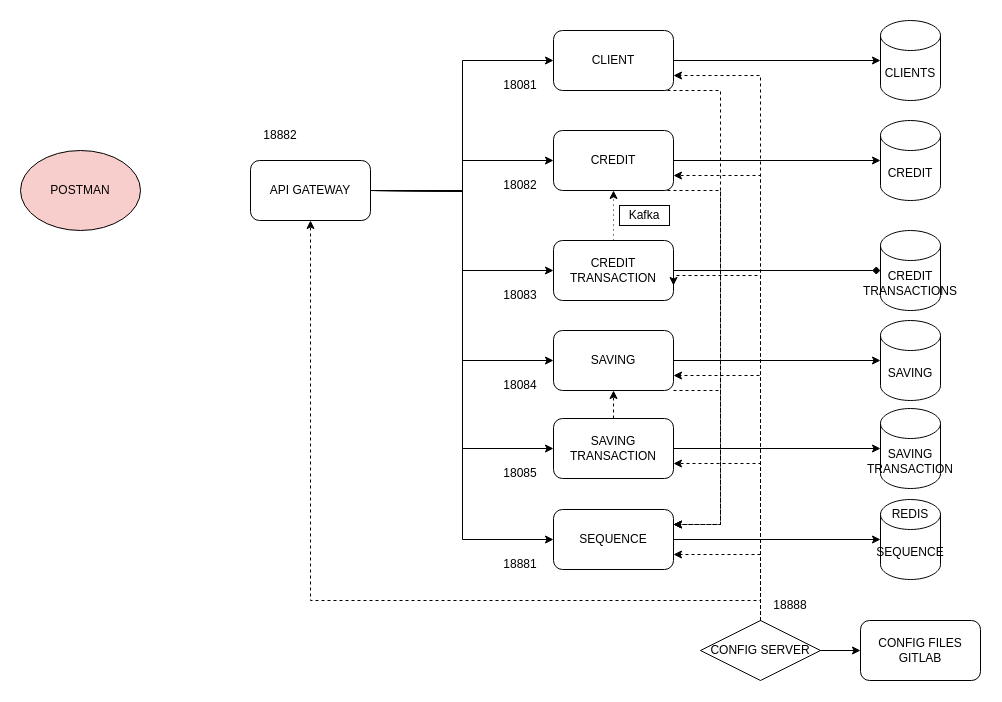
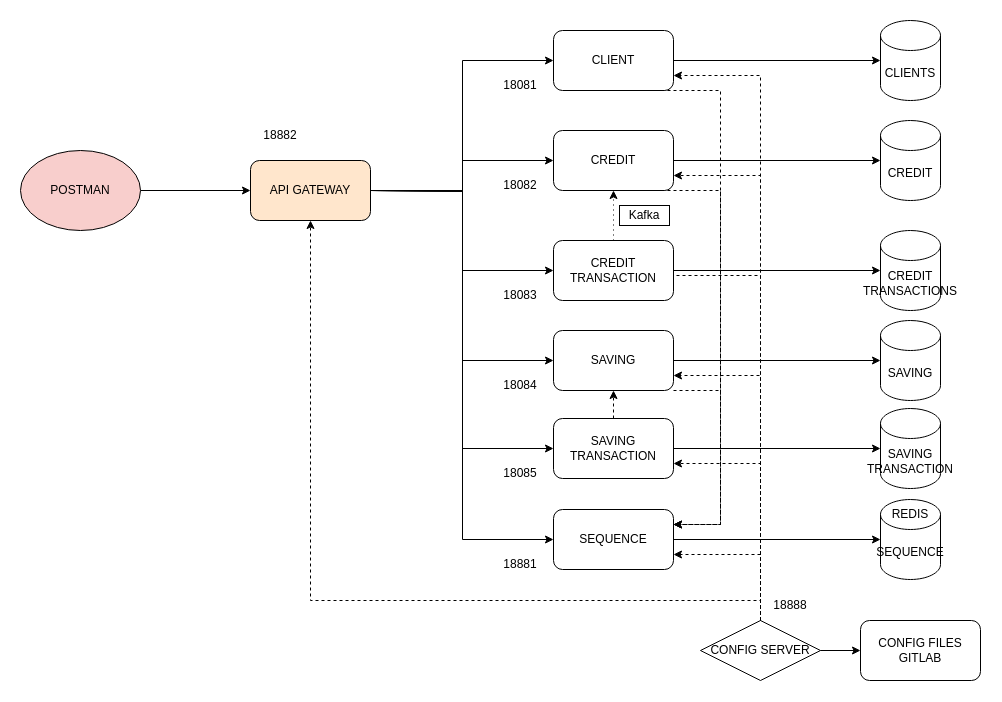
edge "POSTMAN" -> "API GATEWAY": added
node "API GATEWAY": fillcolor #ffffff -> #ffe6cc
edge "CREDIT TRANSACTION" -> "CREDIT TRANSACTIONS": arrowhead diamond -> classic
edge "CONFIG SERVER" -> "CREDIT TRANSACTION": arrowhead classic -> none
